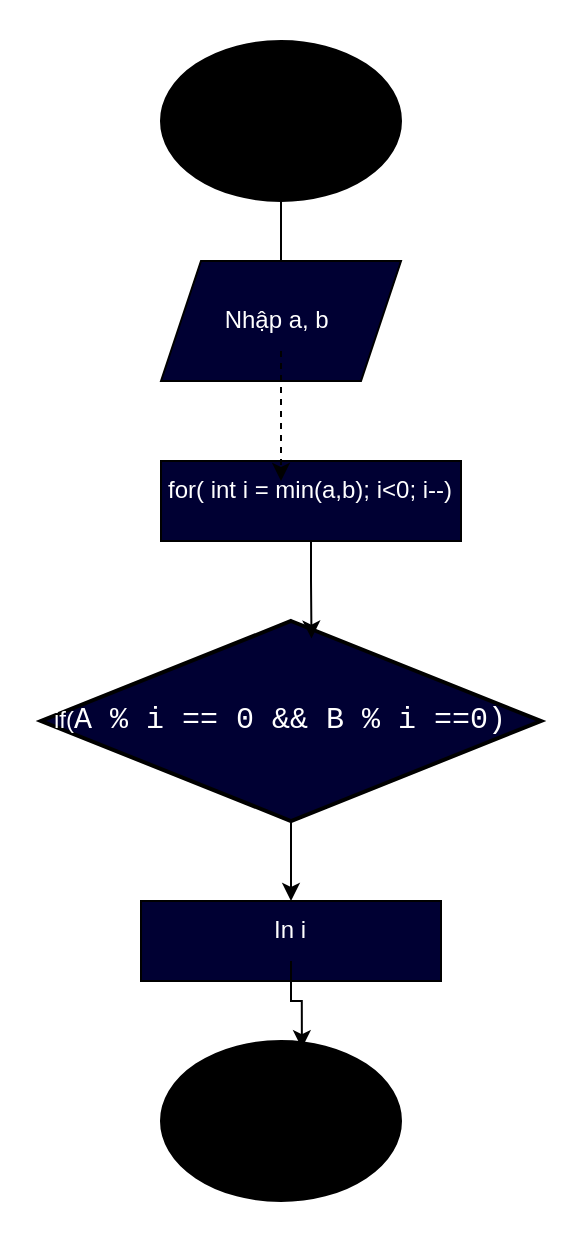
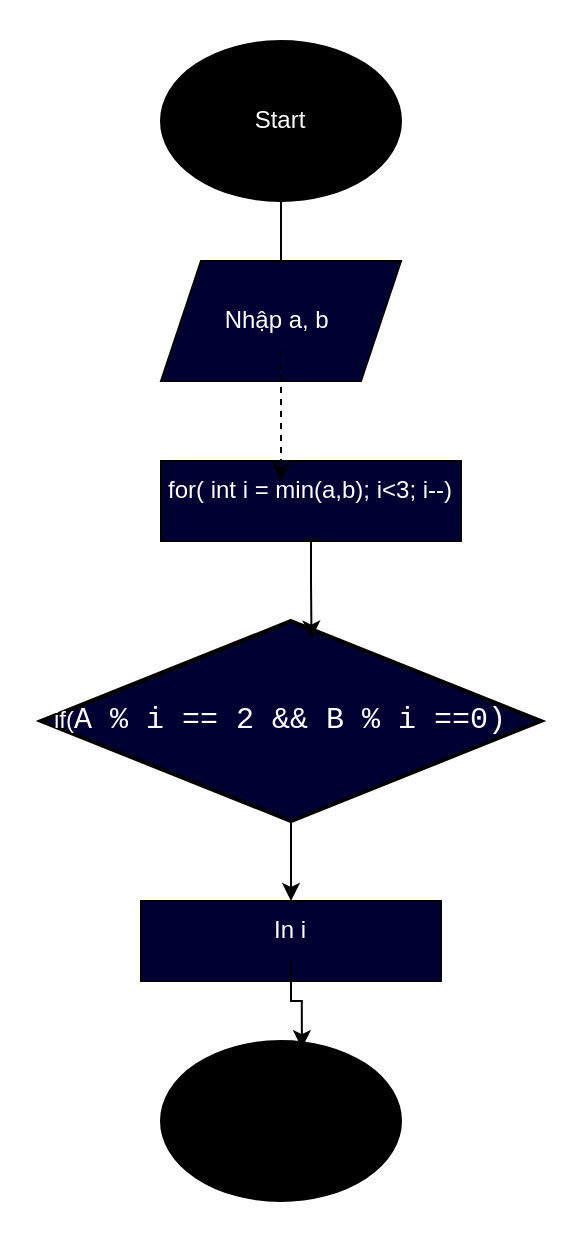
node "Start": added
node "for( int i = min(a,b); i<0; i--)": label "for( int i = min(a,b); i<0; i--)" -> "for( int i = min(a,b); i<3; i--)"
node "if(A % i == 0 && B % i ==0)": label "if(A % i == 0 && B % i ==0)" -> "if(A % i == 2 && B % i ==0)"
